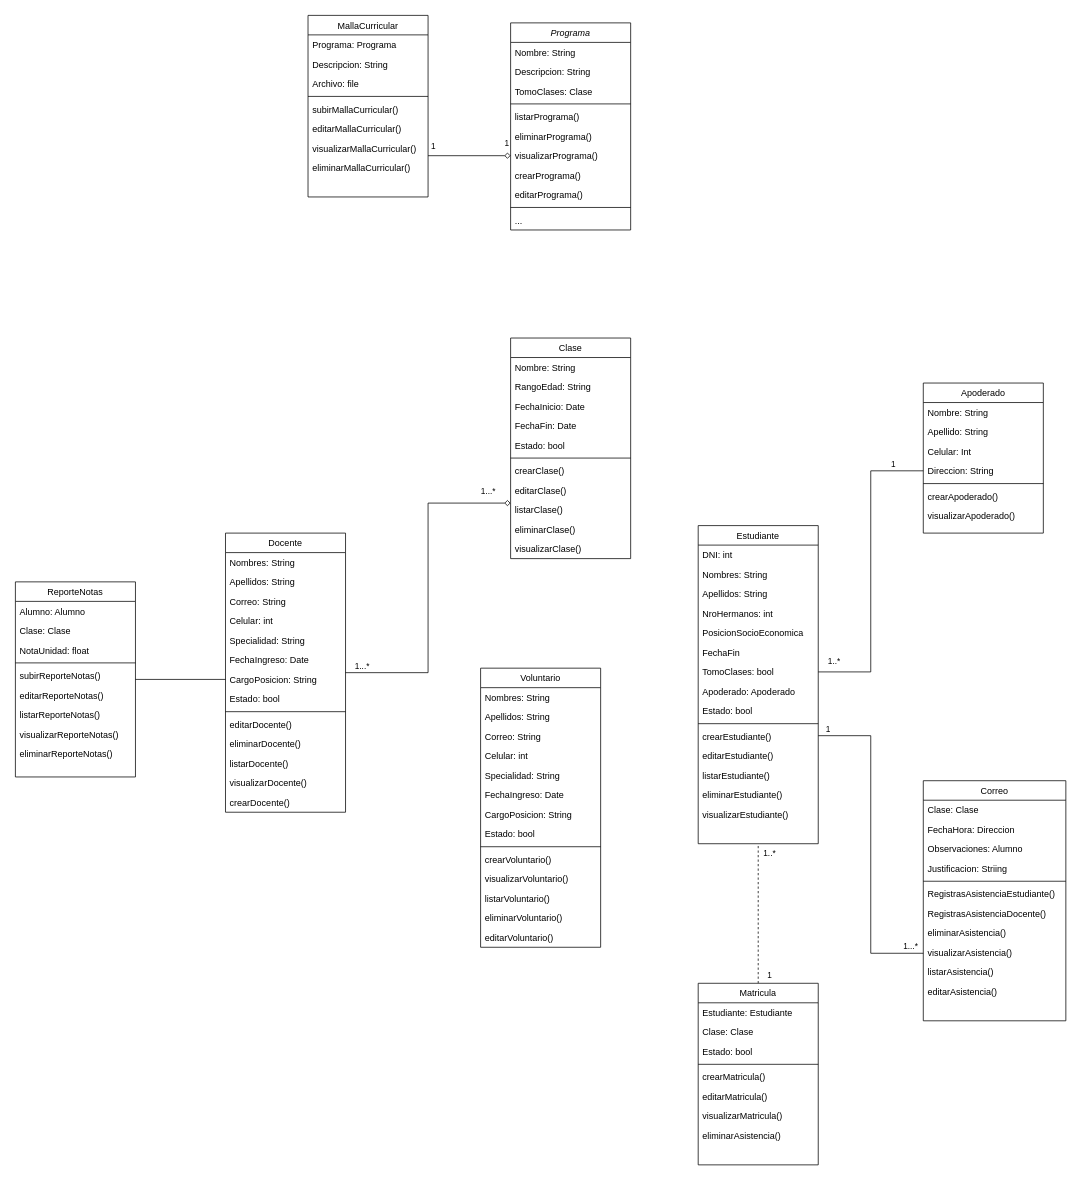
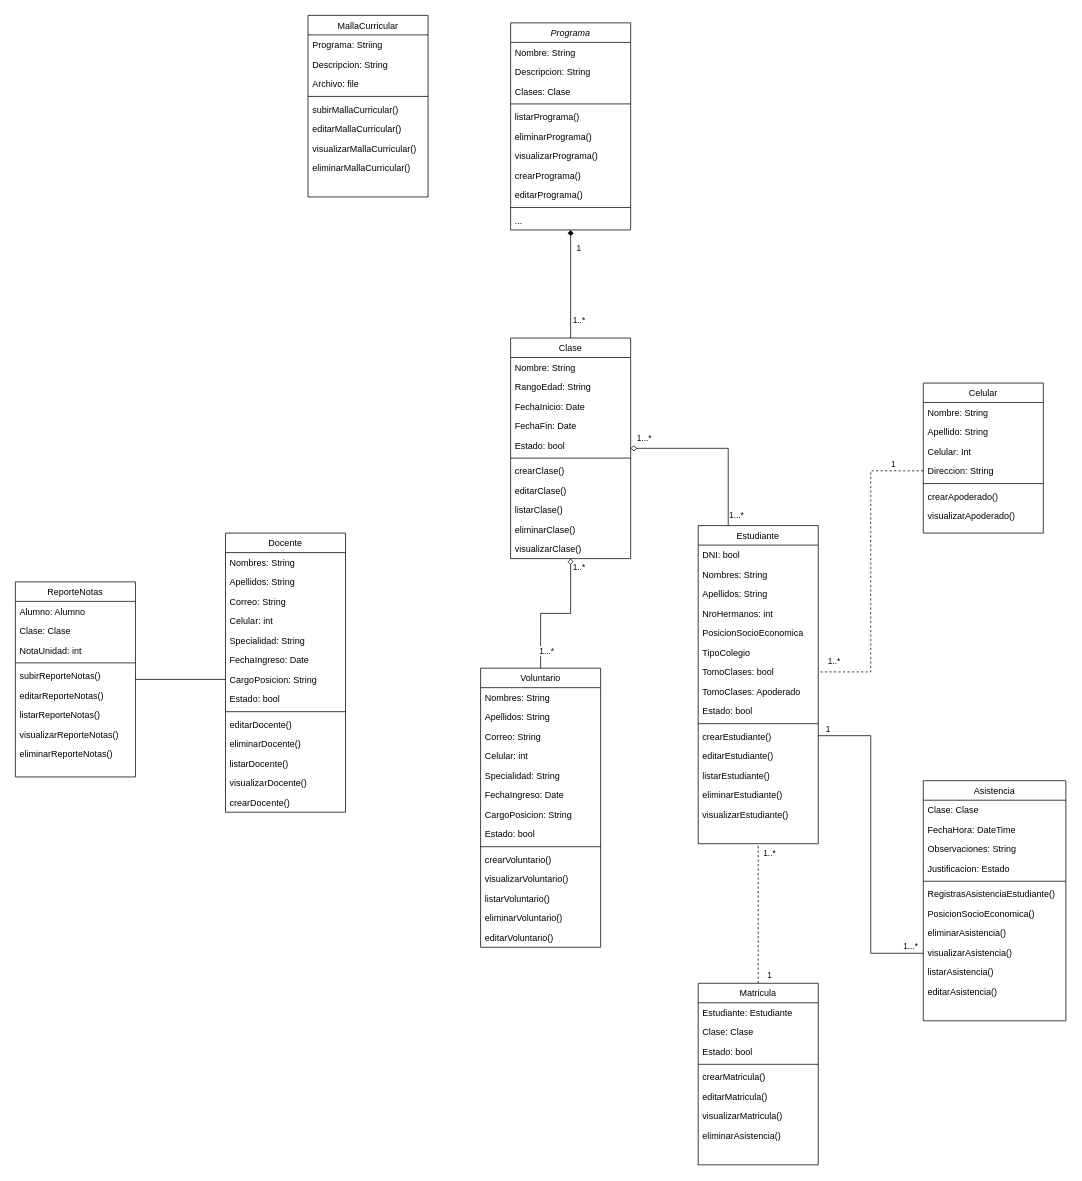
node "Programa: Programa": label "Programa: Programa" -> "Programa: Striing"
node "TomoClases: Clase": label "TomoClases: Clase" -> "Clases: Clase"
edge "MallaCurricular" -> "visualizarPrograma()": removed, labels "1", "1"
edge "Clase" -> "Programa": added, labels "1..*", "1"
node "Apoderado": label "Apoderado" -> "Celular"
edge "Estudiante" -> "Clase": added, labels "1...*", "1...*"
node "DNI: int": label "DNI: int" -> "DNI: bool"
edge "Direccion: String" -- "TomoClases: bool": style solid -> dashed
edge "Docente" -> "Clase": removed, labels "1...*", "1...*"
edge "Voluntario" -> "Clase": added, labels "1...*", "1..*"
node "NotaUnidad: float": label "NotaUnidad: float" -> "NotaUnidad: int"
node "FechaFin": label "FechaFin" -> "TipoColegio"
node "Apoderado: Apoderado": label "Apoderado: Apoderado" -> "TomoClases: Apoderado"
node "Correo": label "Correo" -> "Asistencia"
node "FechaHora: Direccion": label "FechaHora: Direccion" -> "FechaHora: DateTime"
node "Observaciones: Alumno": label "Observaciones: Alumno" -> "Observaciones: String"
node "Justificacion: Striing": label "Justificacion: Striing" -> "Justificacion: Estado"
node "RegistrasAsistenciaDocente()": label "RegistrasAsistenciaDocente()" -> "PosicionSocioEconomica()"
